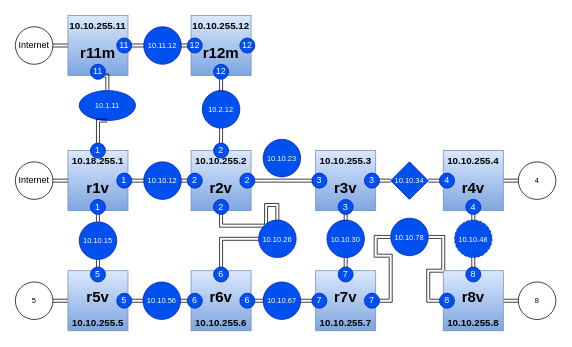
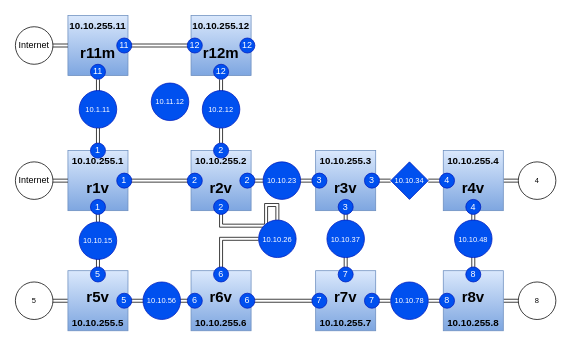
node "10.11.12": moved (162, 45) -> (170, 102)
node "10.1.11": size 56x30 -> 38x38
node "10.10.23": moved (282, 158) -> (282, 180)
node "10.18.255.1 r1v": label "10.18.255.1 r1v" -> "10.10.255.1 r1v"
node "10.10.12": removed
node "10.10.78": moved (409, 237) -> (409, 300)
node "10.10.30": label "10.10.30" -> "10.10.37"
node "10.10.48": style dashed -> solid
node "10.10.67": removed
